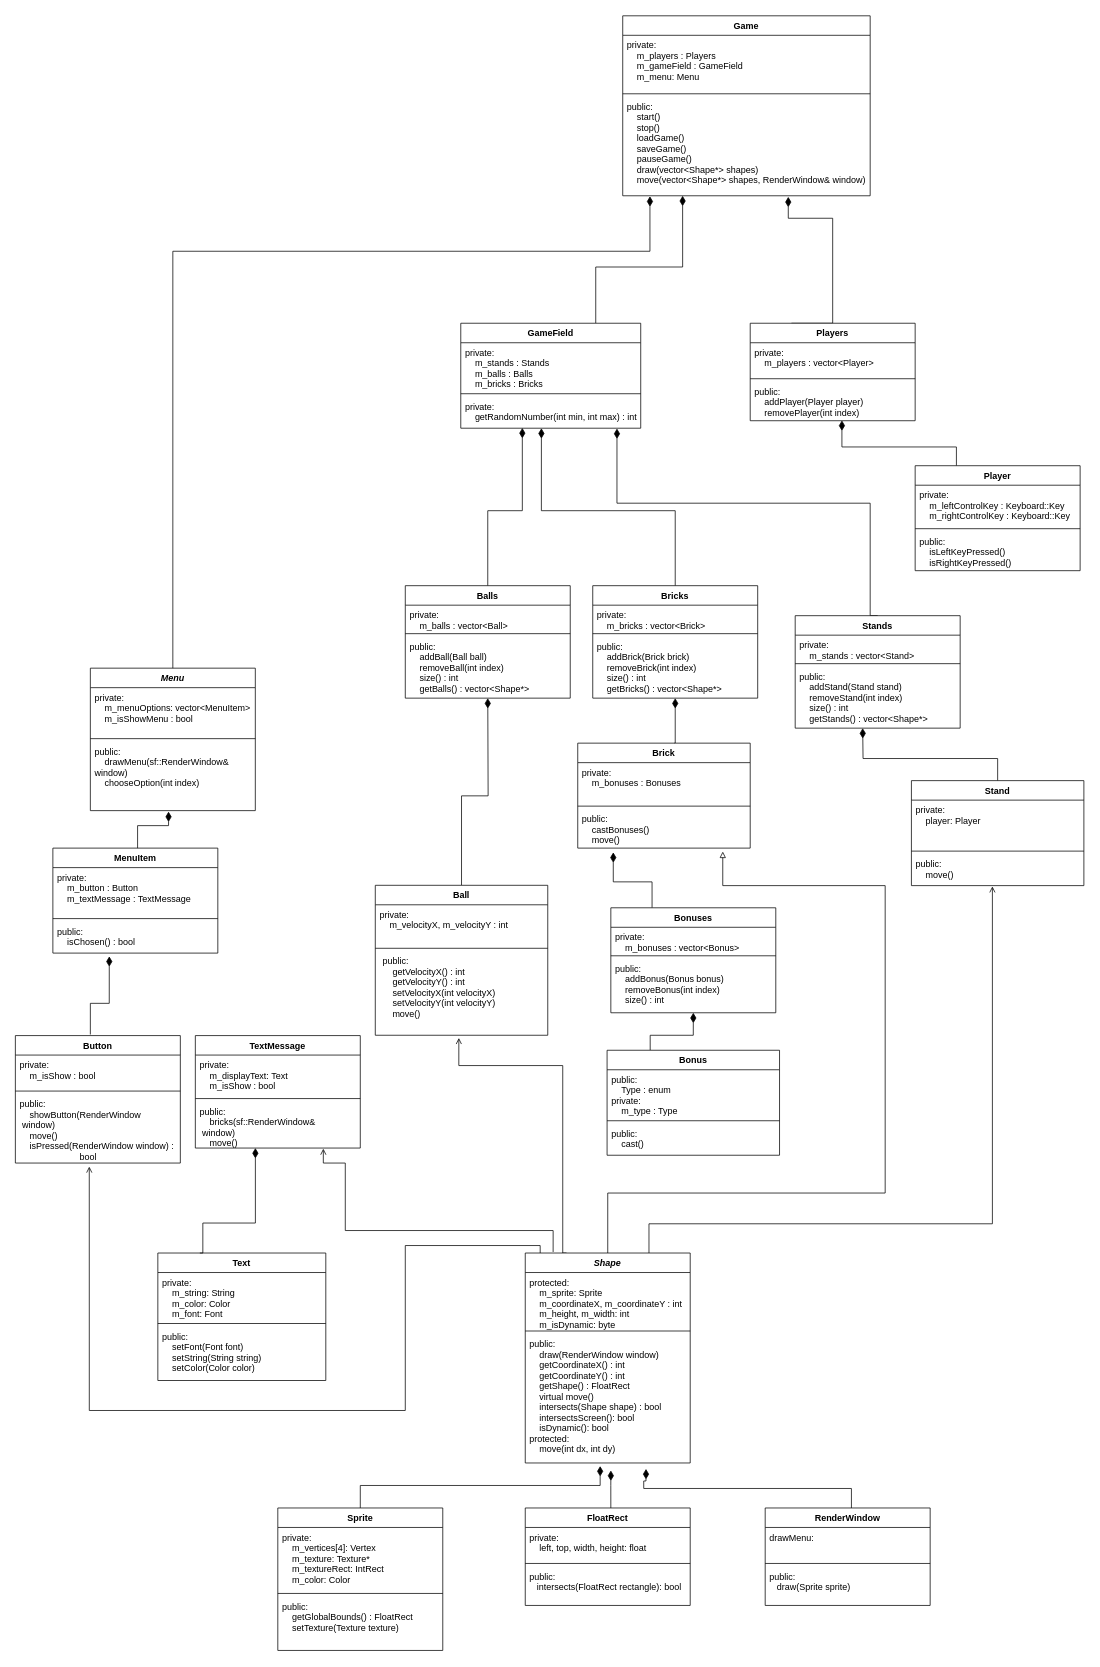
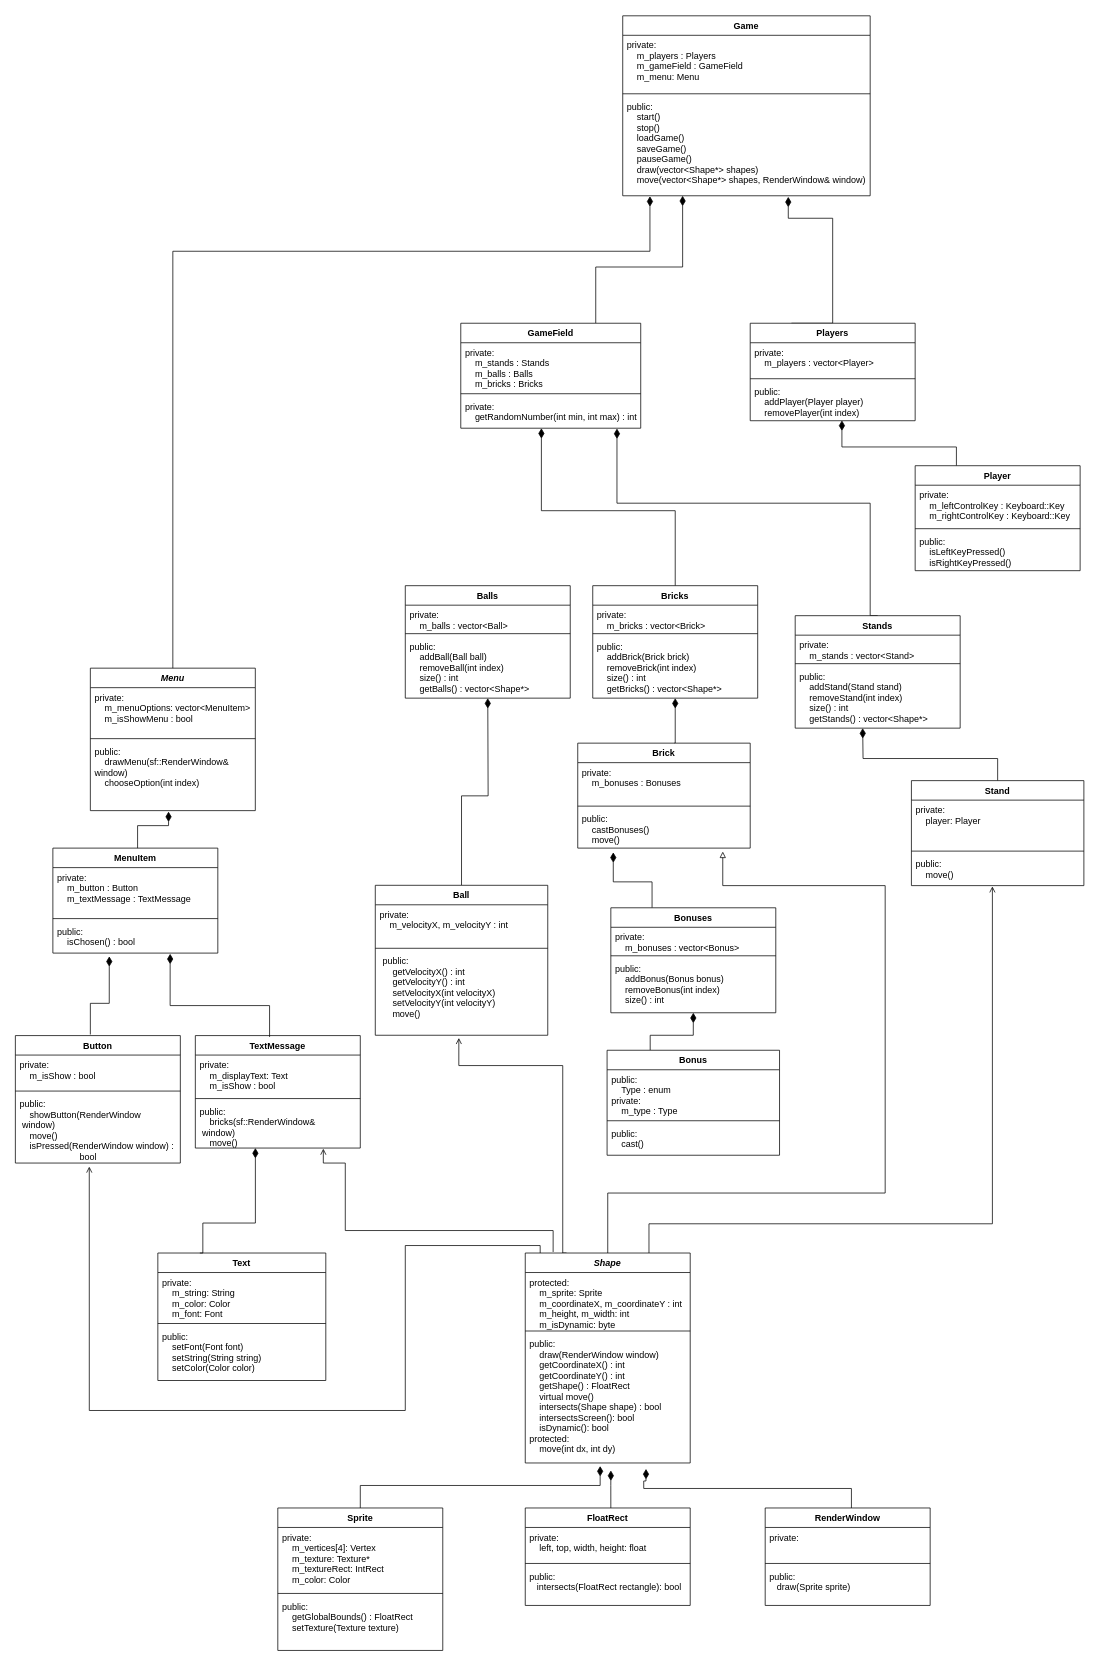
edge "Balls" -> "private: getRandomNumber(int min, int max) : int": removed
edge "TextMessage" -> "public: isChosen() : bool": added
node "drawMenu:": label "drawMenu:" -> "private:"
